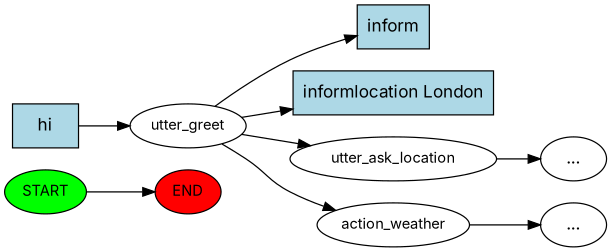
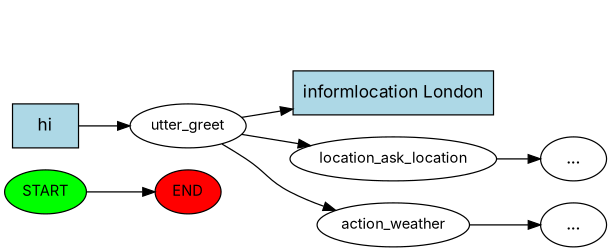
node "inform": removed
node "utter_ask_location": label "utter_ask_location" -> "location_ask_location"
